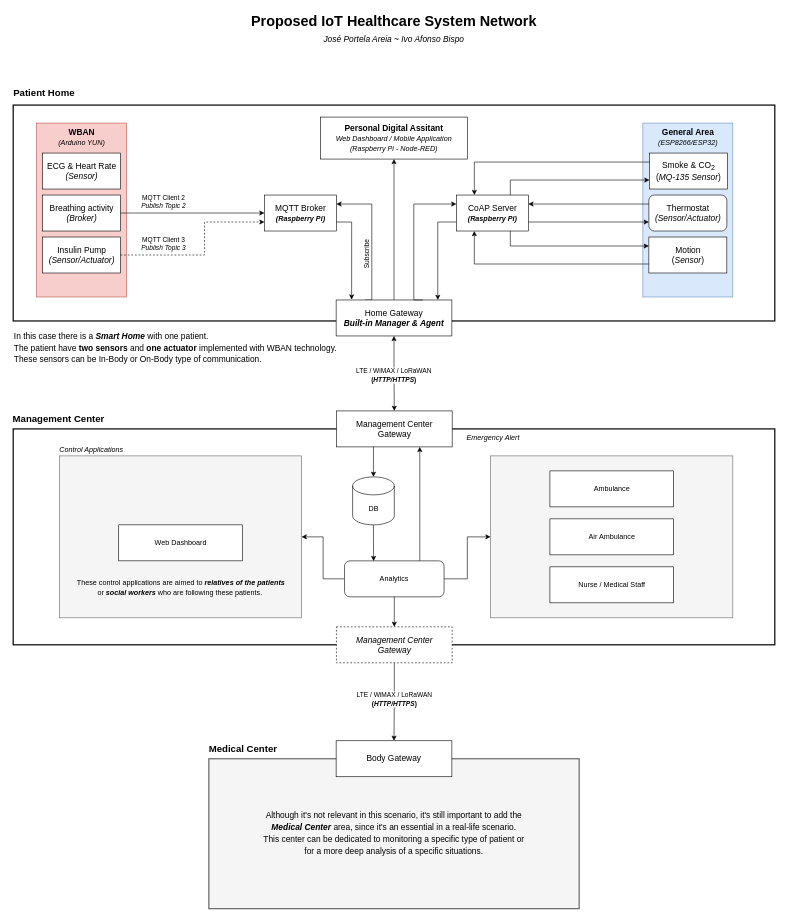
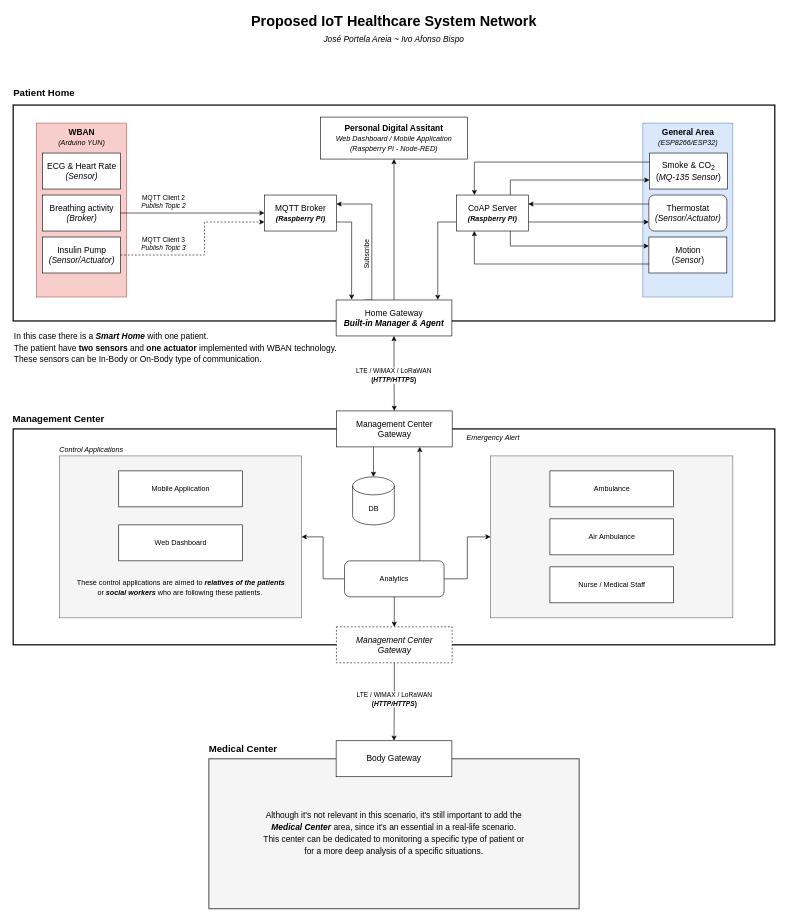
edge "Home Gateway Built-in Manager & Agent" -> "CoAP Server (Raspberry Pi)": removed
node "Mobile Application": added
edge "DB" -> "Analytics": removed
